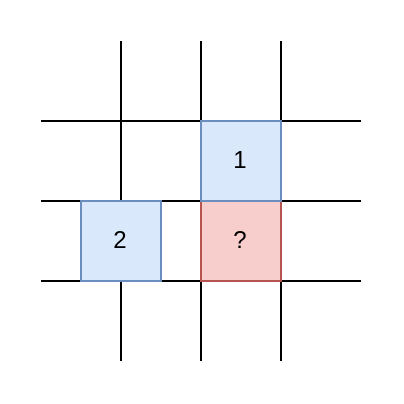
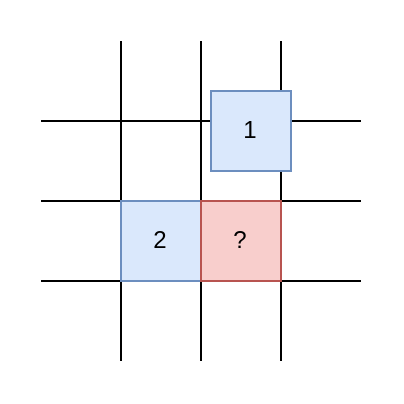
node "1": moved (241, 161) -> (251, 131)
node "2": moved (121, 241) -> (161, 241)
